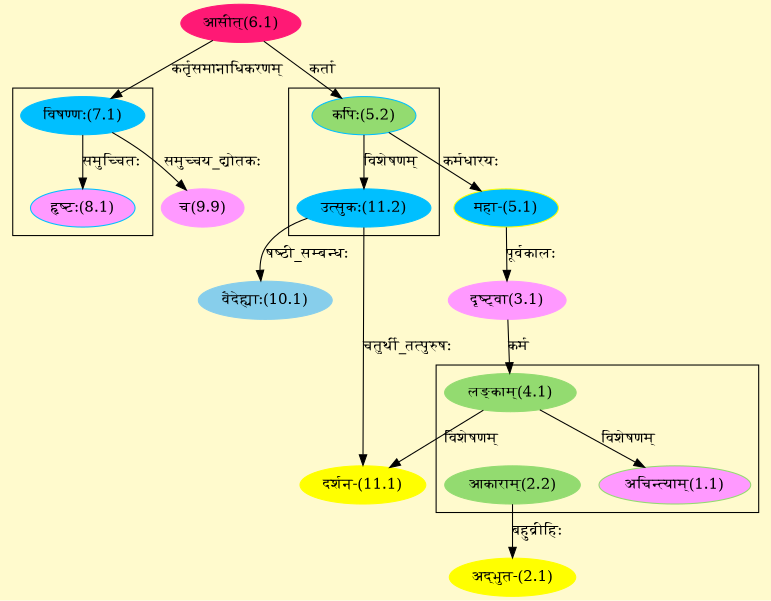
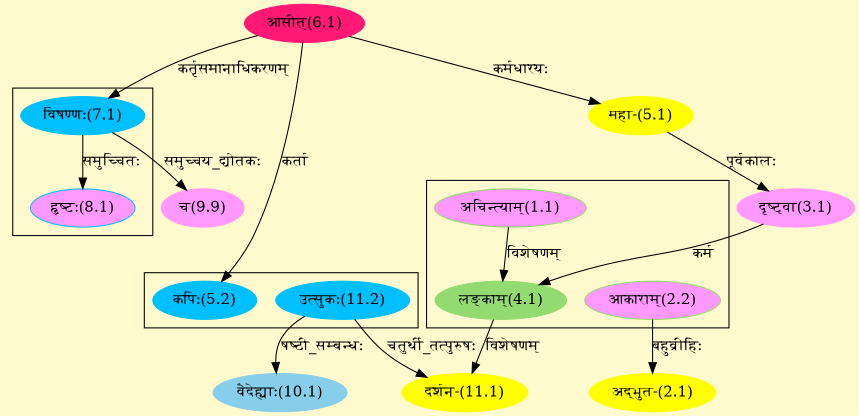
node "कपिः(5.2)": fillcolor #93db70 -> #00bfff
edge "कपिः(5.2)" -> "उत्सुकः(11.2)": removed, label "विशेषणम्"
edge "कपिः(5.2)" -> "महा-(5.1)": now "आसीत्(6.1)" -> "महा-(5.1)"
node "महा-(5.1)": fillcolor #00bfff -> #ffff00
edge "लङ्काम्(4.1)" -> "अचिन्त्याम्(1.1)": reversed
node "आकाराम्(2.2)": fillcolor #93db70 -> #ff99ff
